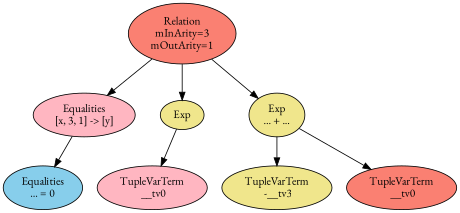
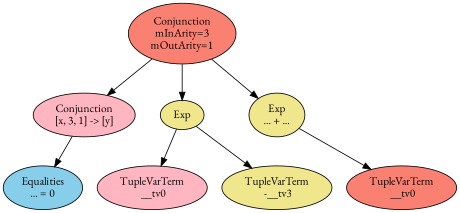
node "Relation mInArity=3 mOutArity=1": label "Relation mInArity=3 mOutArity=1" -> "Conjunction mInArity=3 mOutArity=1"
node "Equalities [x, 3, 1] -> [y]": label "Equalities [x, 3, 1] -> [y]" -> "Conjunction [x, 3, 1] -> [y]"
edge "Exp ... + ..." -> "TupleVarTerm -__tv3": now "Exp" -> "TupleVarTerm -__tv3"
